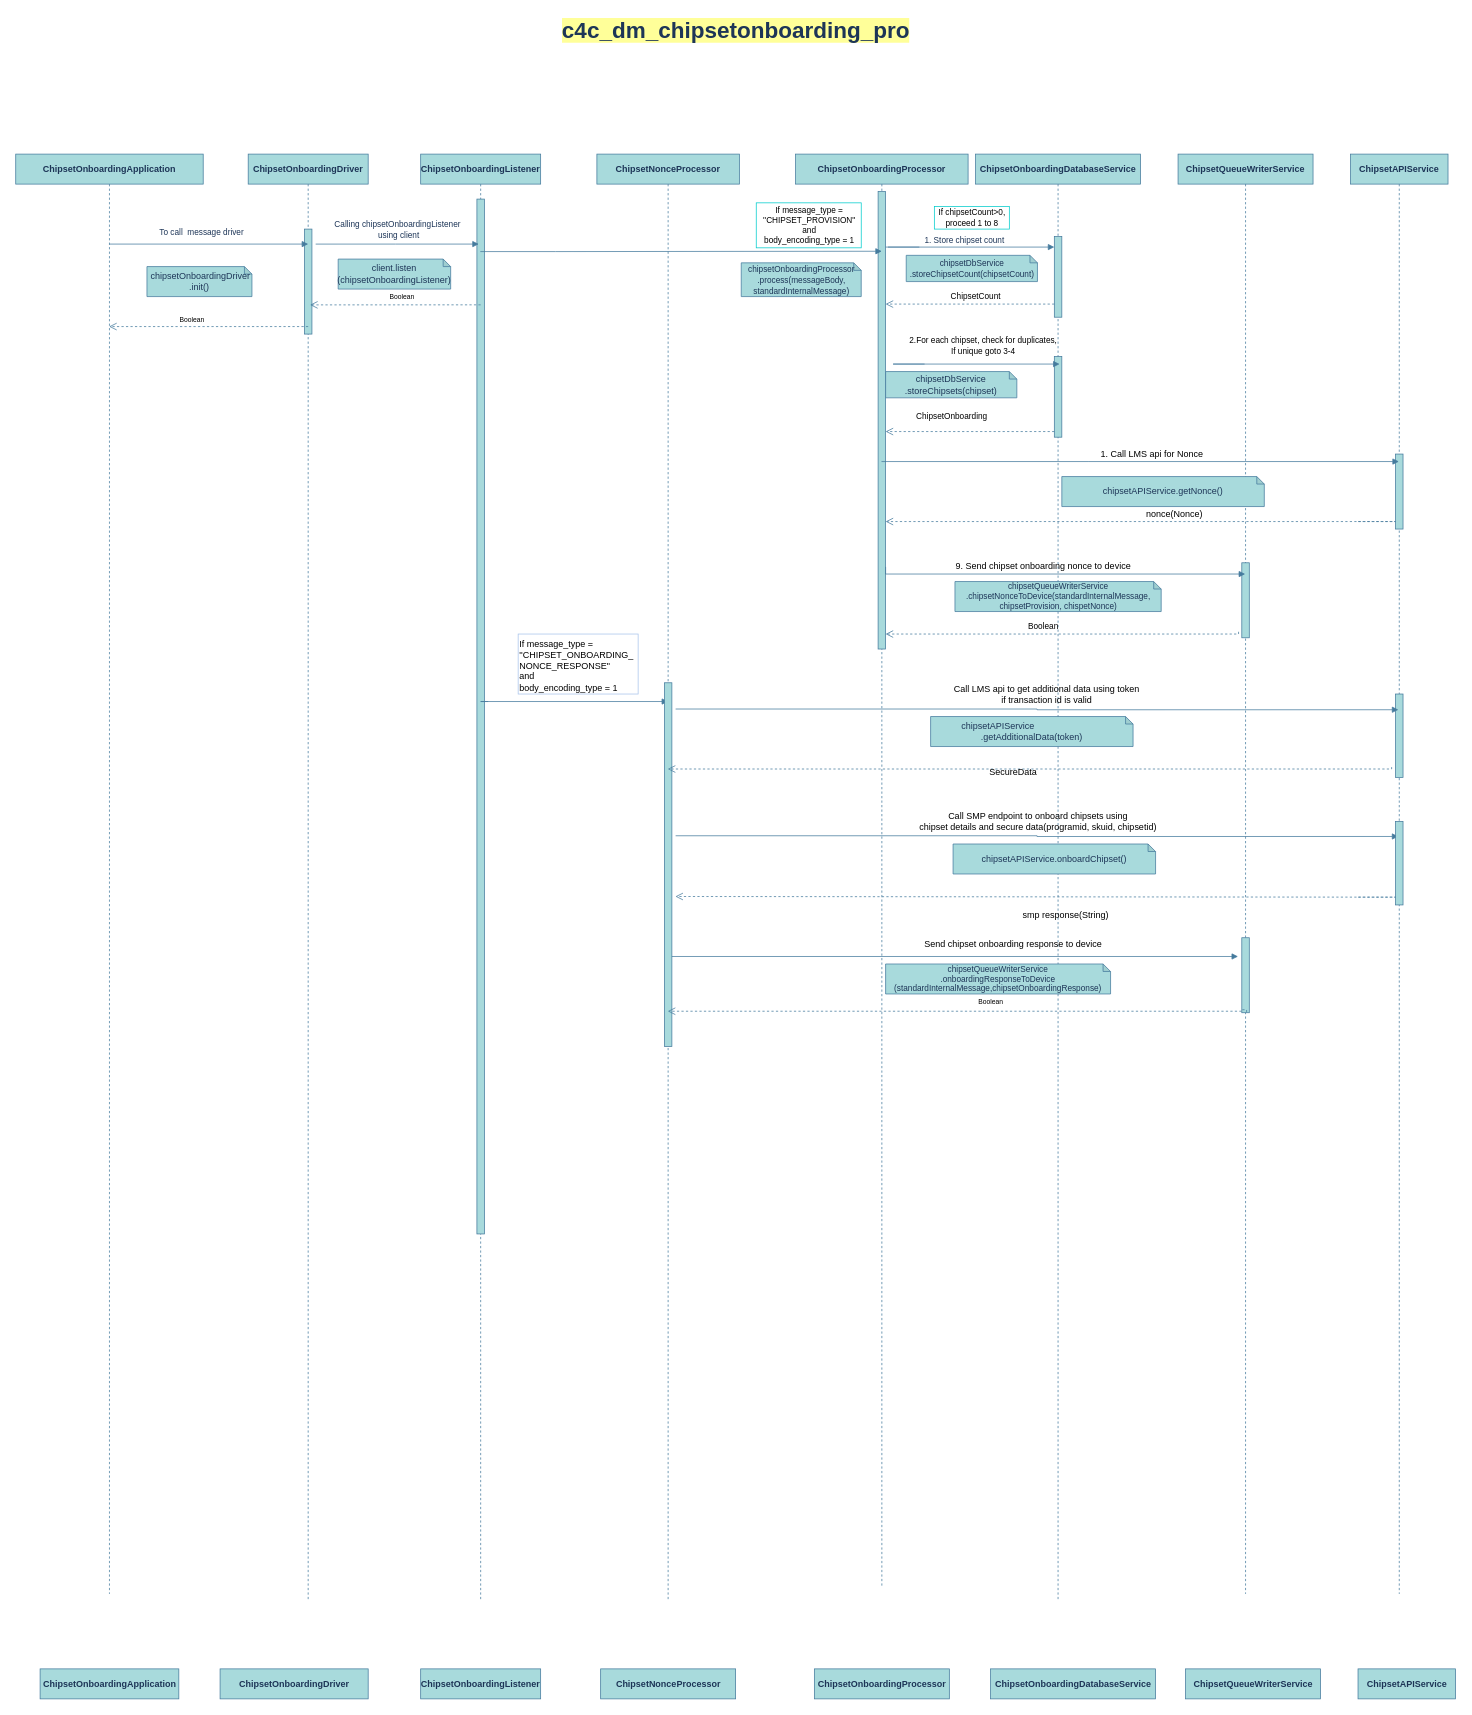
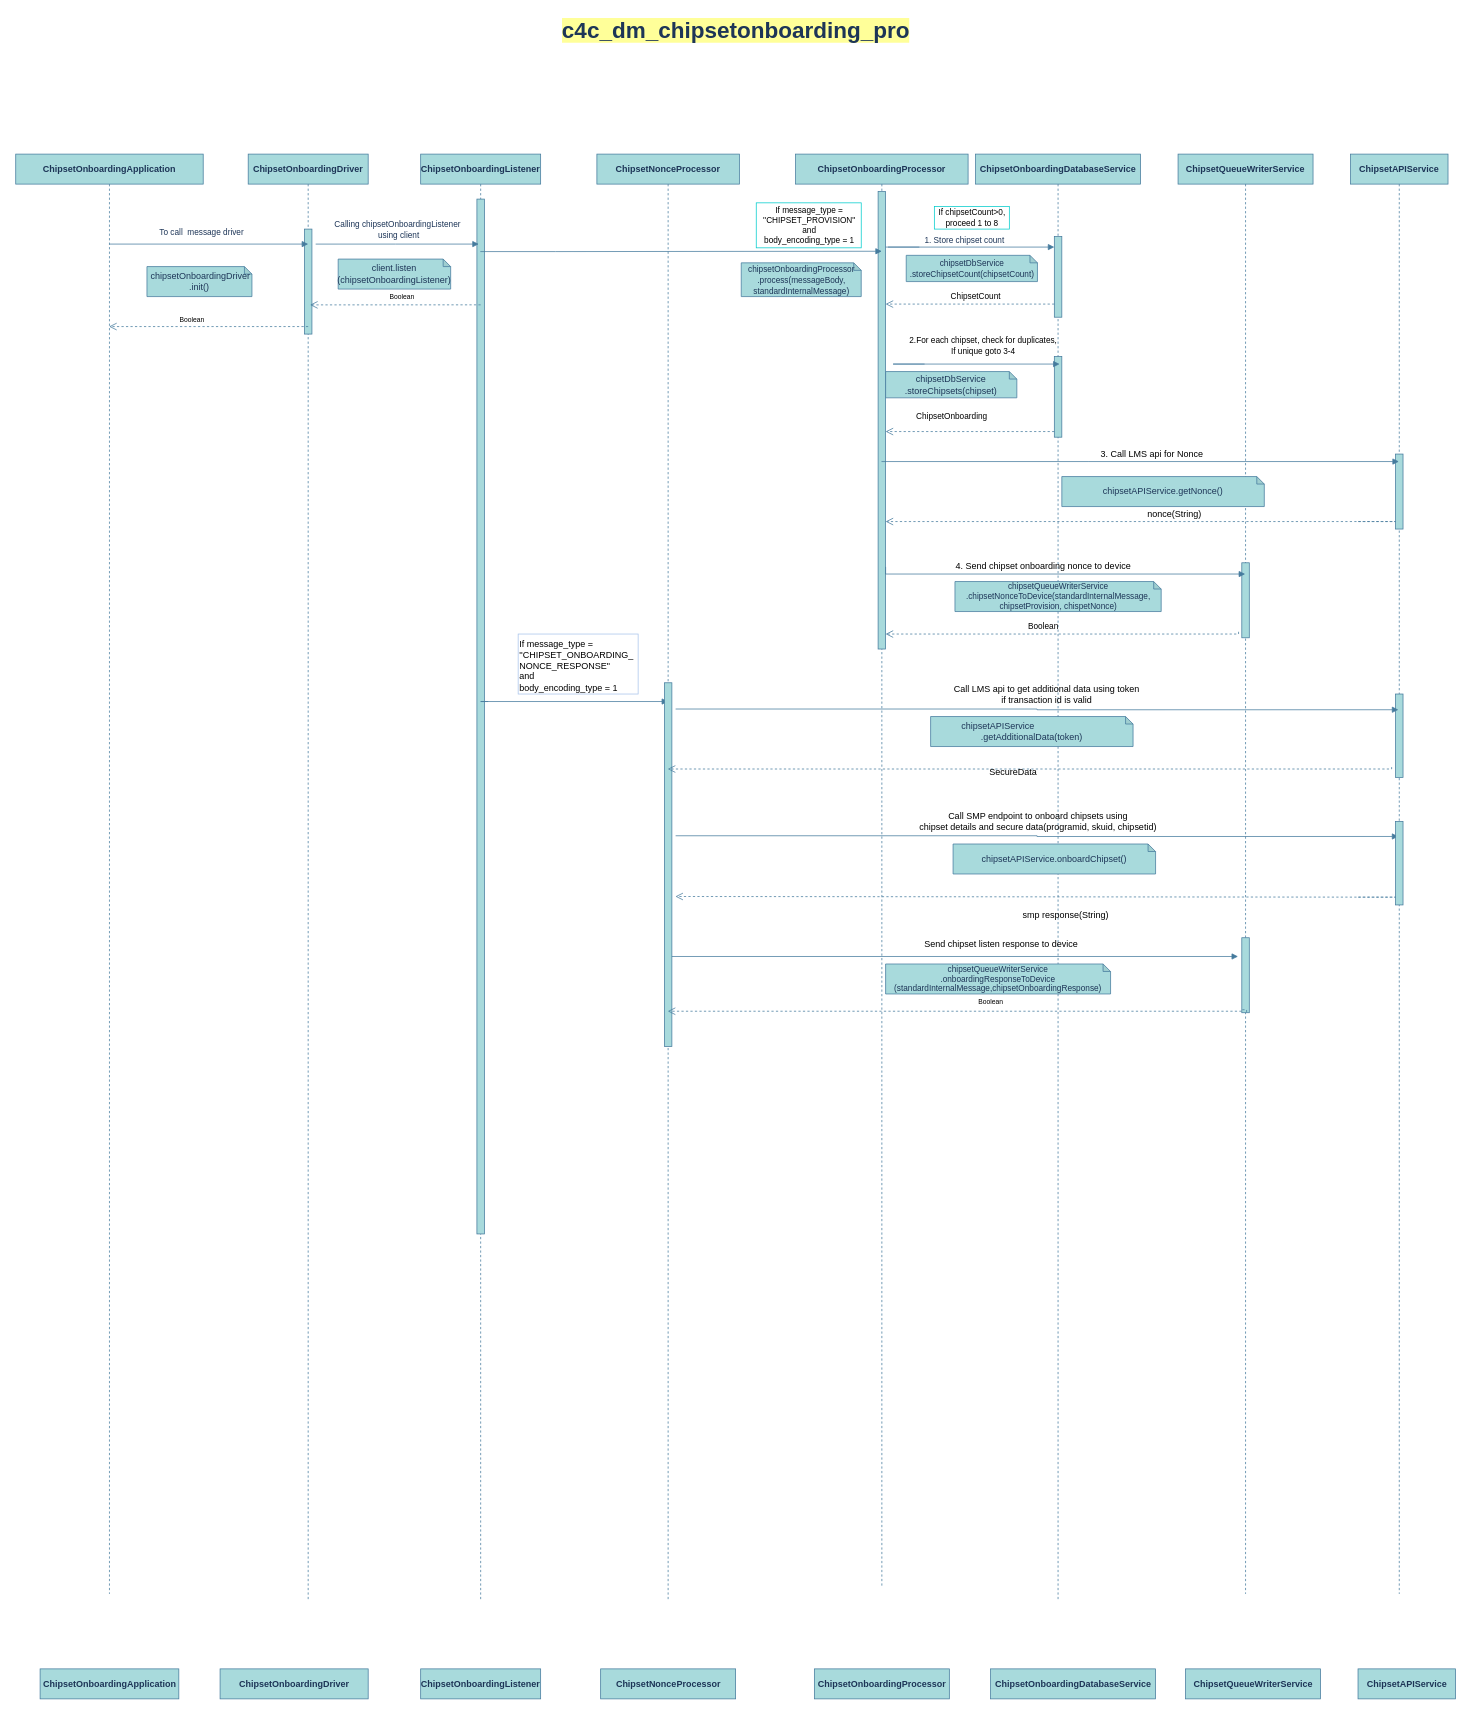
node "1. Call LMS api for Nonce": label "1. Call LMS api for Nonce" -> "3. Call LMS api for Nonce"
node "nonce(Nonce)": label "nonce(Nonce)" -> "nonce(String)"
node "9. Send chipset onboarding nonce to device": label "9. Send chipset onboarding nonce to device" -> "4. Send chipset onboarding nonce to device"
node "Send chipset onboarding response to device": label "Send chipset onboarding response to device" -> "Send chipset listen response to device"
